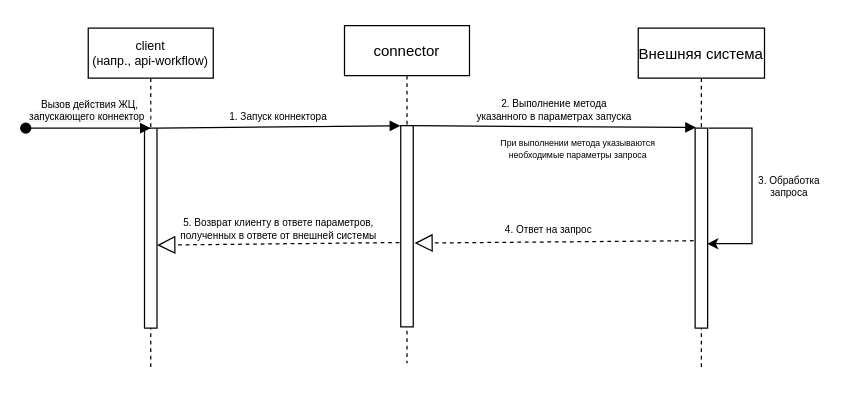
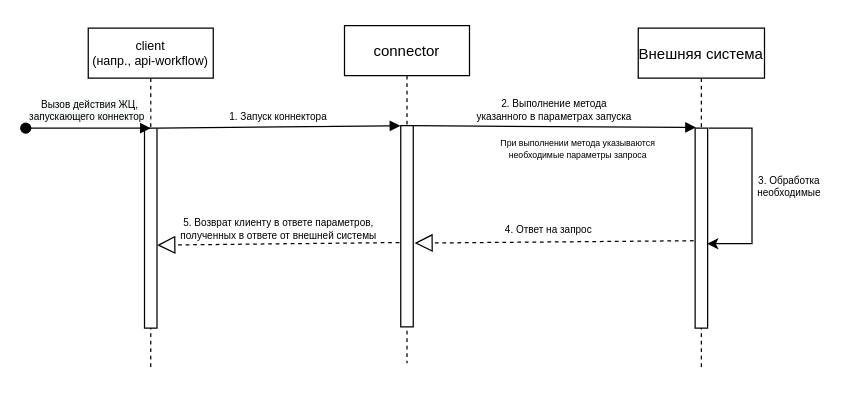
node "3. Обработка запроса": label "3. Обработка запроса" -> "3. Обработка необходимые"
